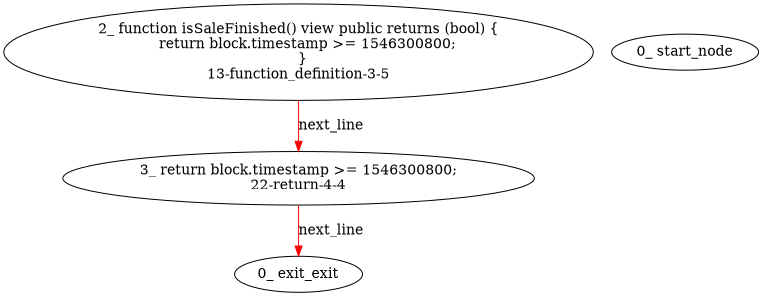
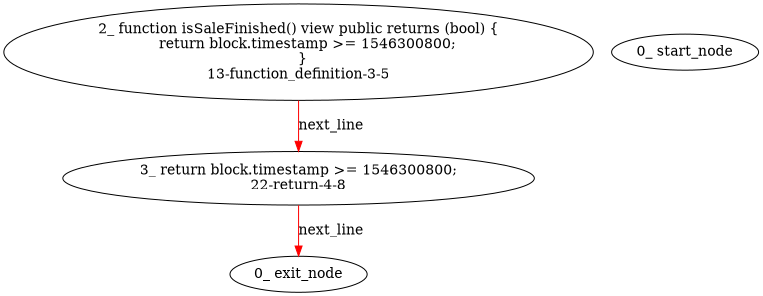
node "3_ return block.timestamp >= 1546300800; 22-return-4-4": label "3_ return block.timestamp >= 1546300800; 22-return-4-4" -> "3_ return block.timestamp >= 1546300800; 22-return-4-8"
node "0_ exit_exit": label "0_ exit_exit" -> "0_ exit_node"
